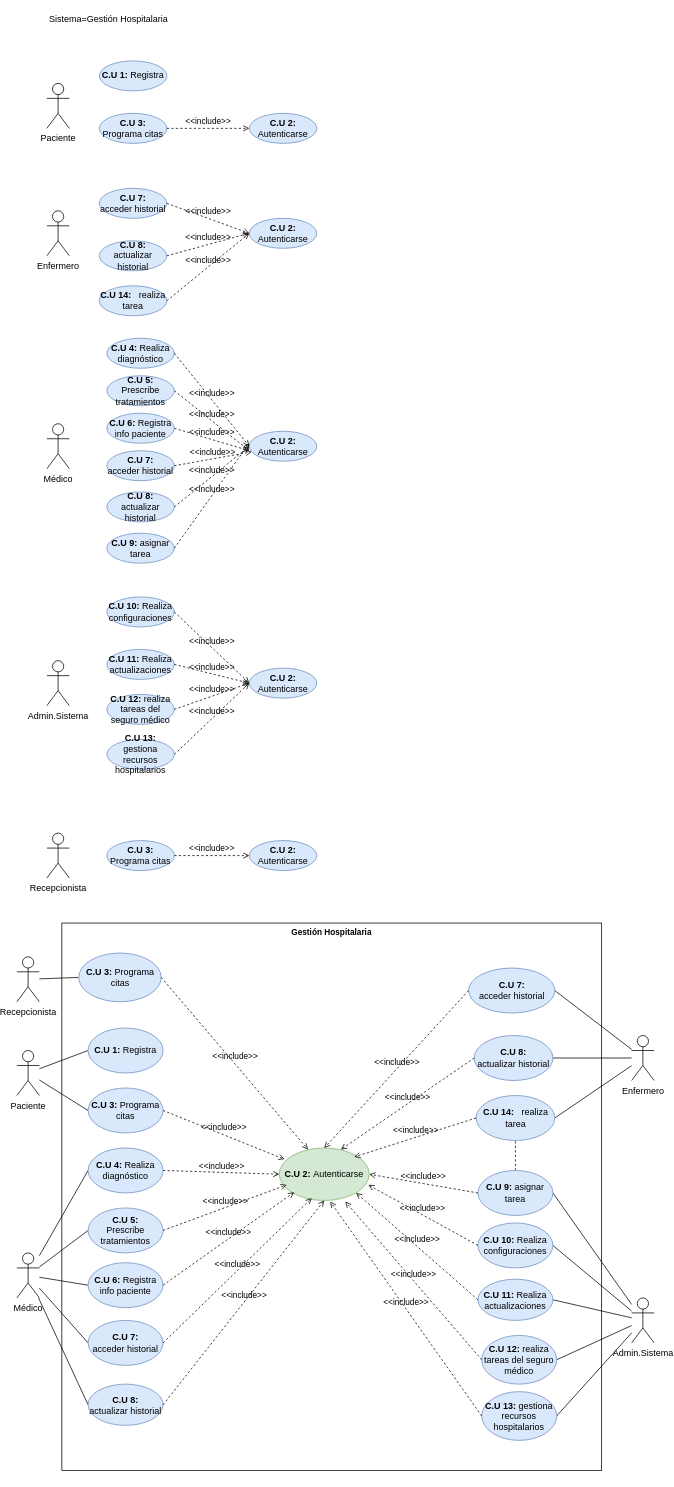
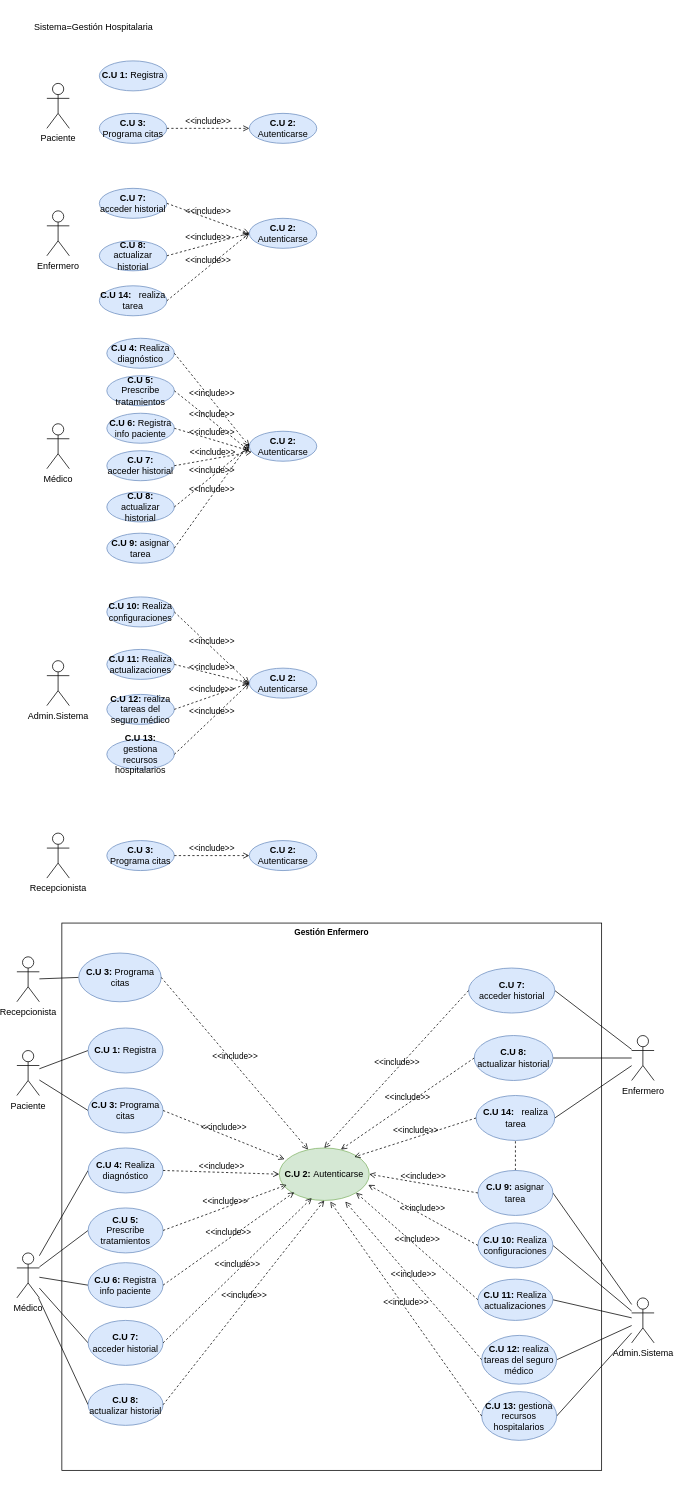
node "Sistema=Gestión Hospitalaria": moved (109, 19) -> (94, 27)
node "Gestión Hospitalaria": label "Gestión Hospitalaria" -> "Gestión Enfermero"
